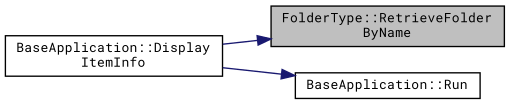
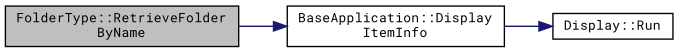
edge "BaseApplication::Display ItemInfo" -> "FolderType::RetrieveFolder ByName": reversed
node "BaseApplication::Run": label "BaseApplication::Run" -> "Display::Run"
